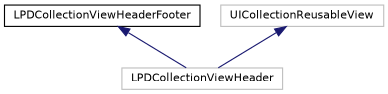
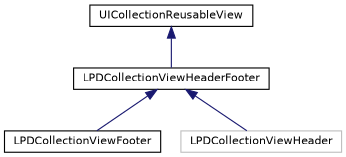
node "UICollectionReusableView": color grey75 -> black
edge "LPDCollectionViewHeader" -> "UICollectionReusableView": now "LPDCollectionViewHeaderFooter" -> "UICollectionReusableView"
node "LPDCollectionViewFooter": added
